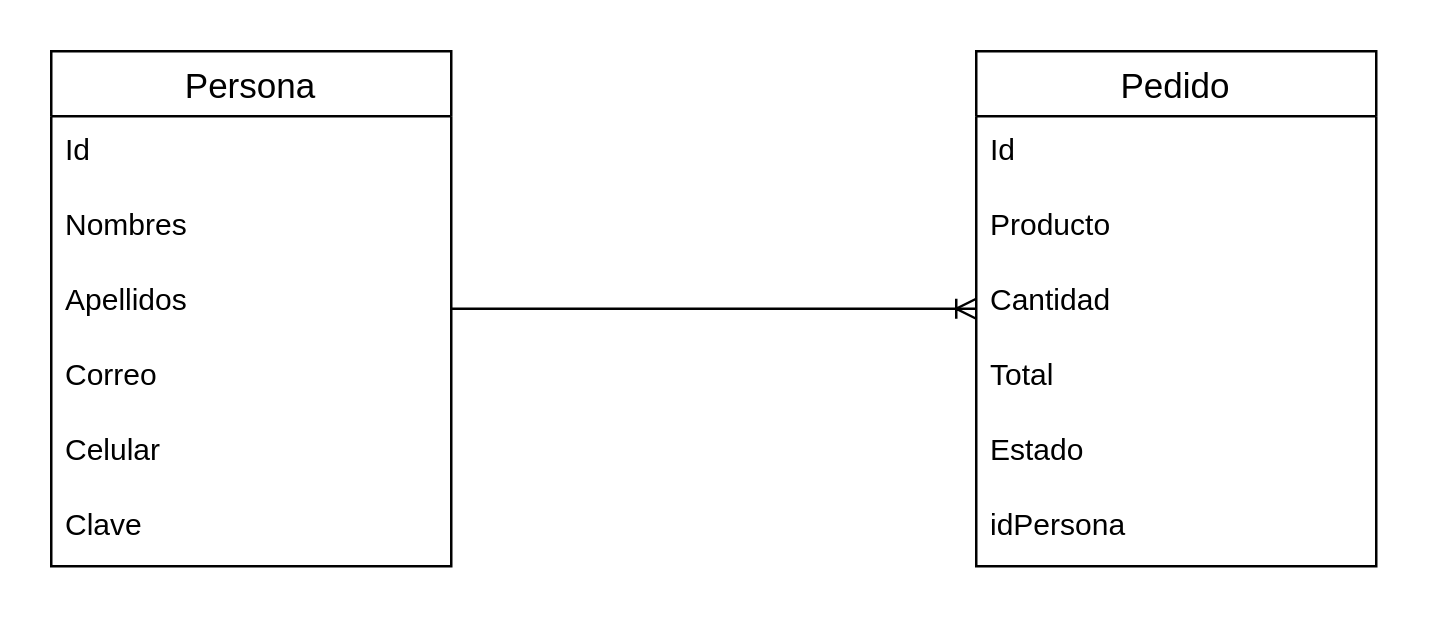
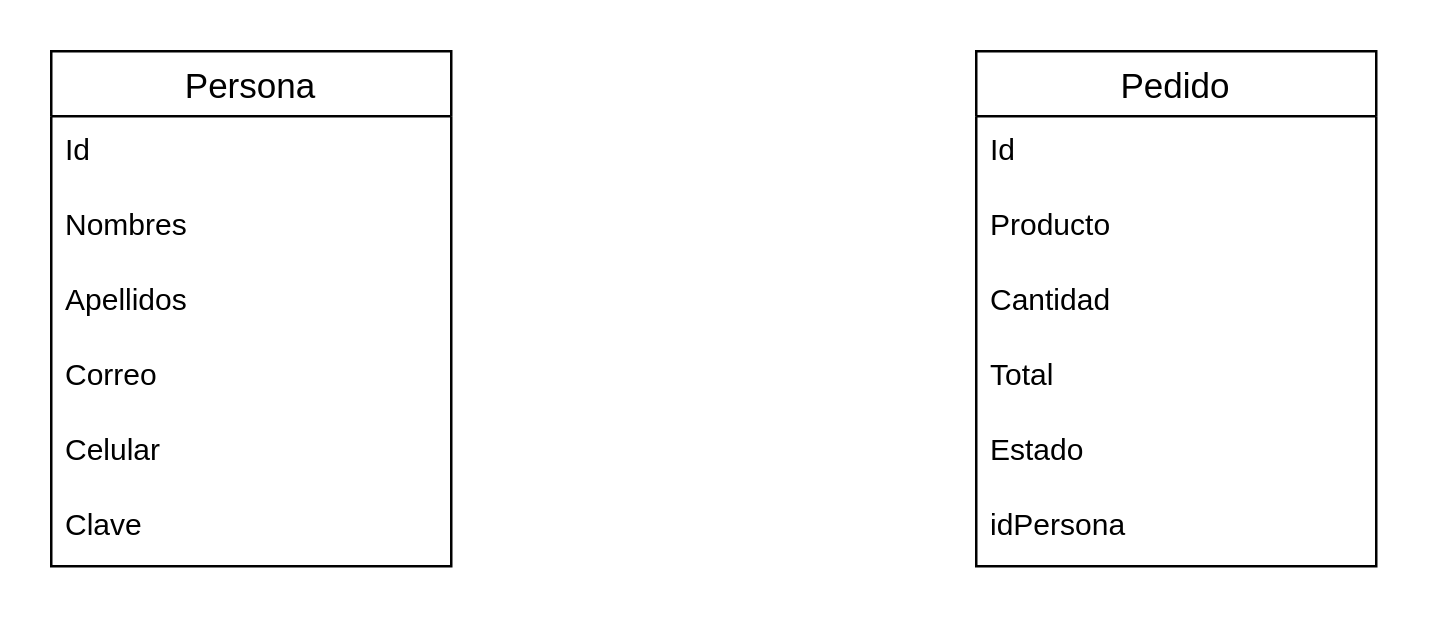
edge "Persona" -> "Pedido": removed
